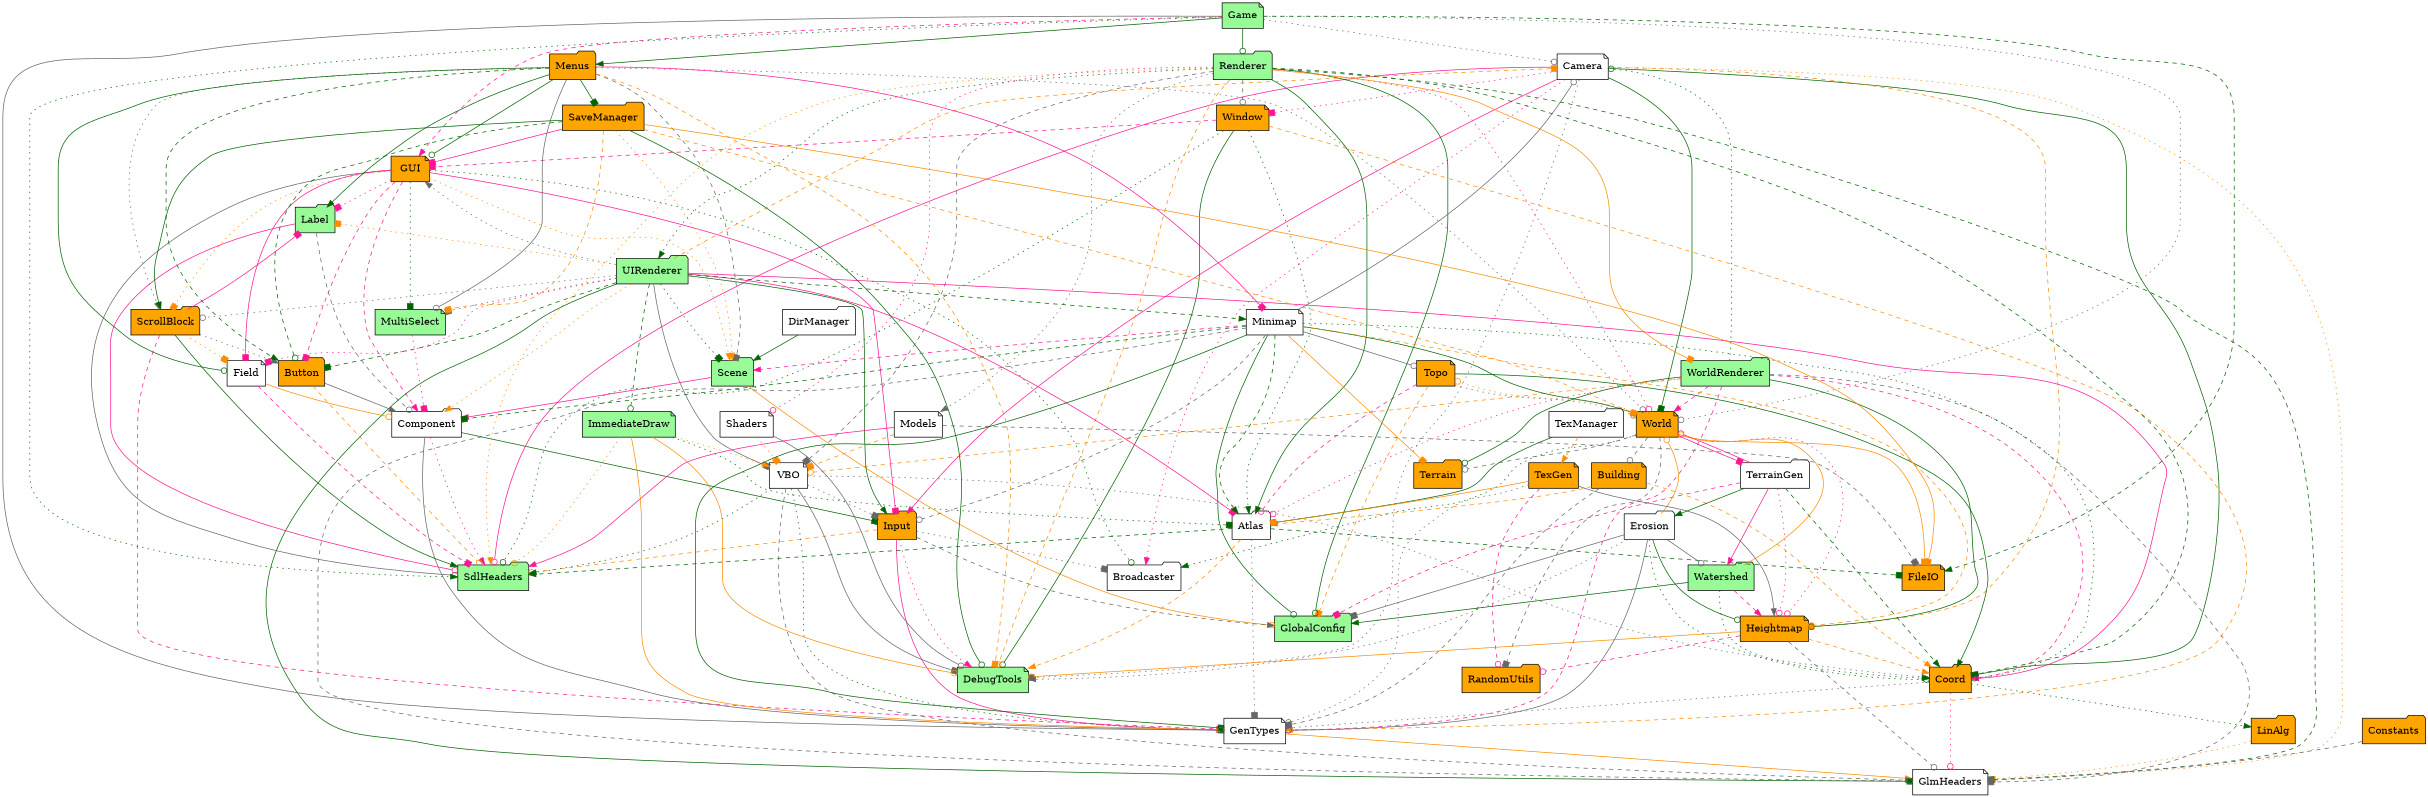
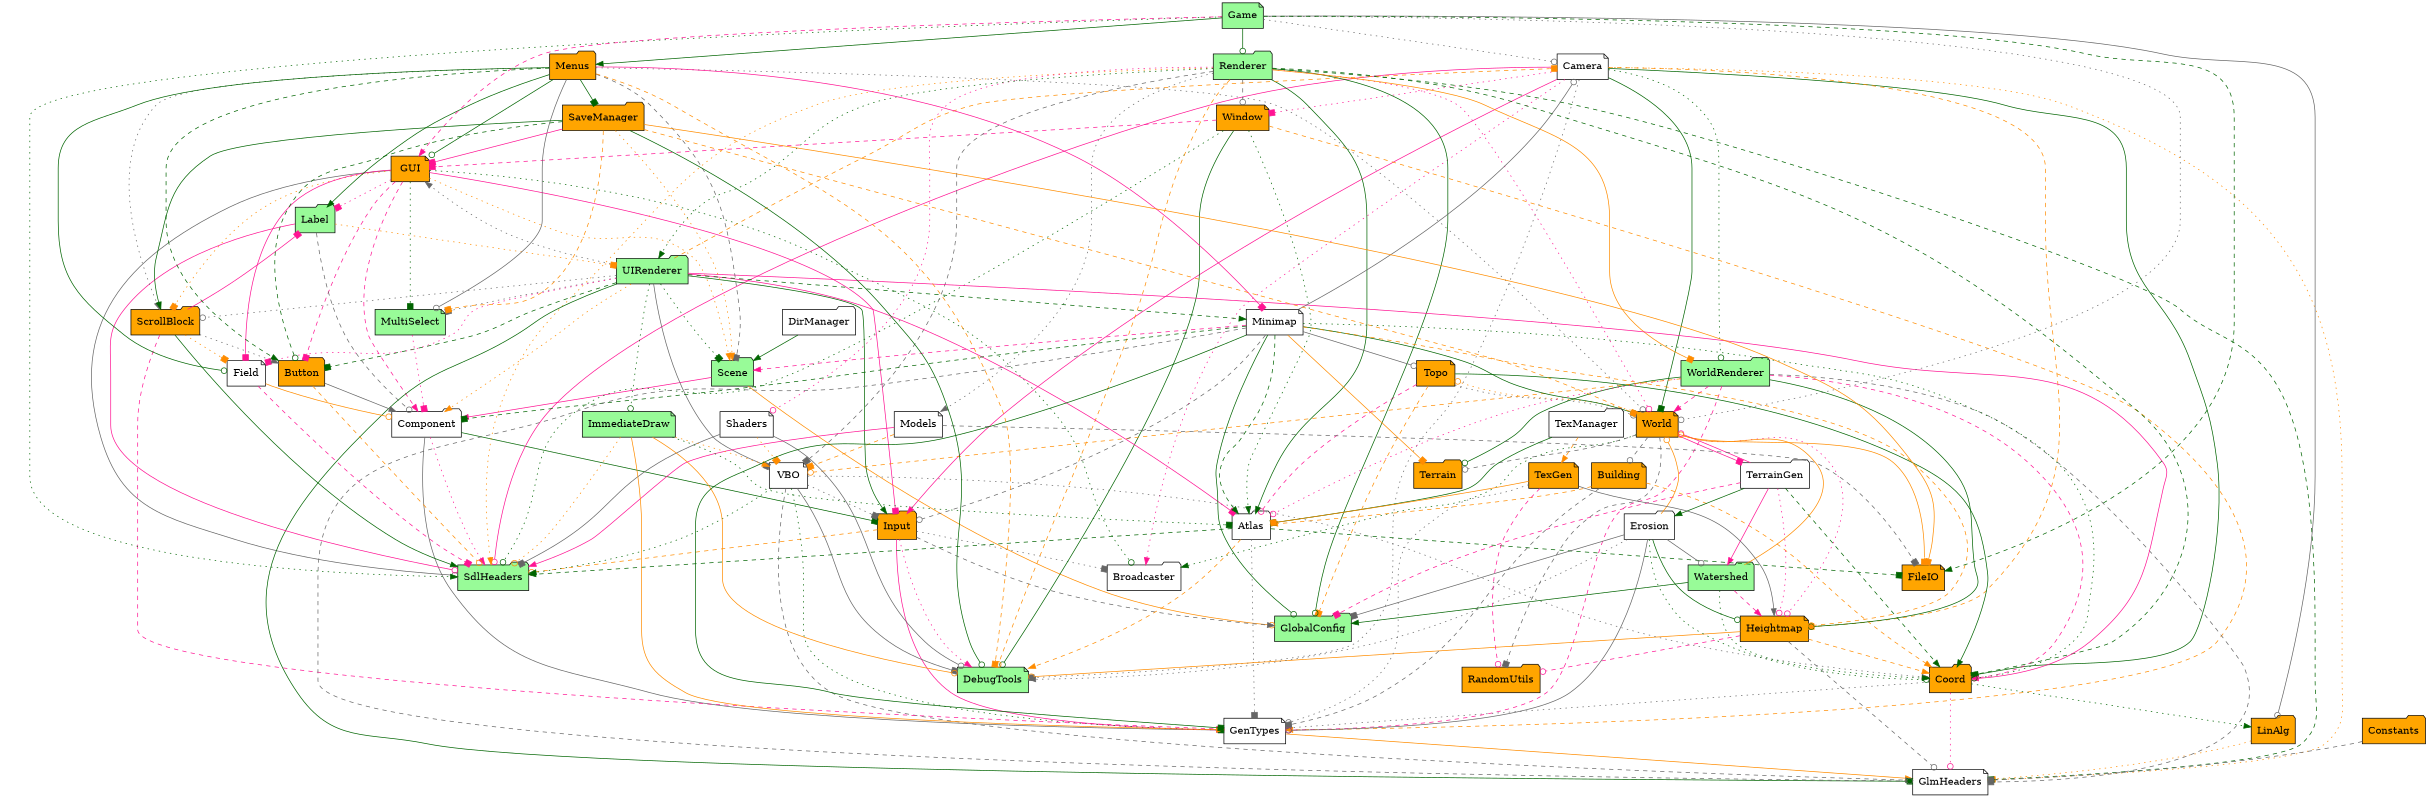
edge "WorldRenderer" -> "Camera": reversed
edge "UIRenderer" -> "Label": reversed
edge "Game" -> "GenTypes": now "Game" -> "LinAlg"
edge "UIRenderer" -> "ImmediateDraw": style dashed -> dotted
edge "WorldRenderer" -> "Coord": arrowhead normal -> odot
edge "Shaders" -> "SdlHeaders": added
